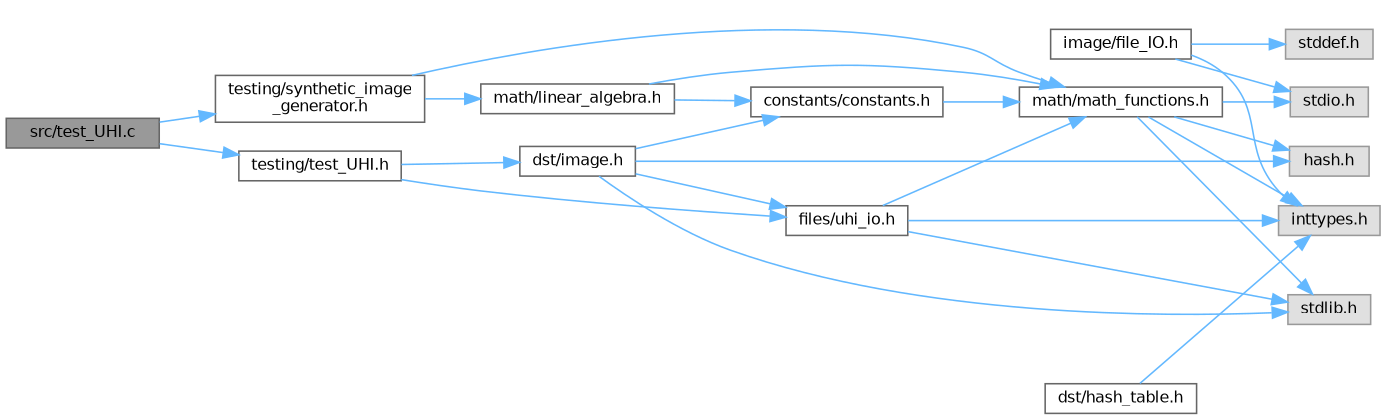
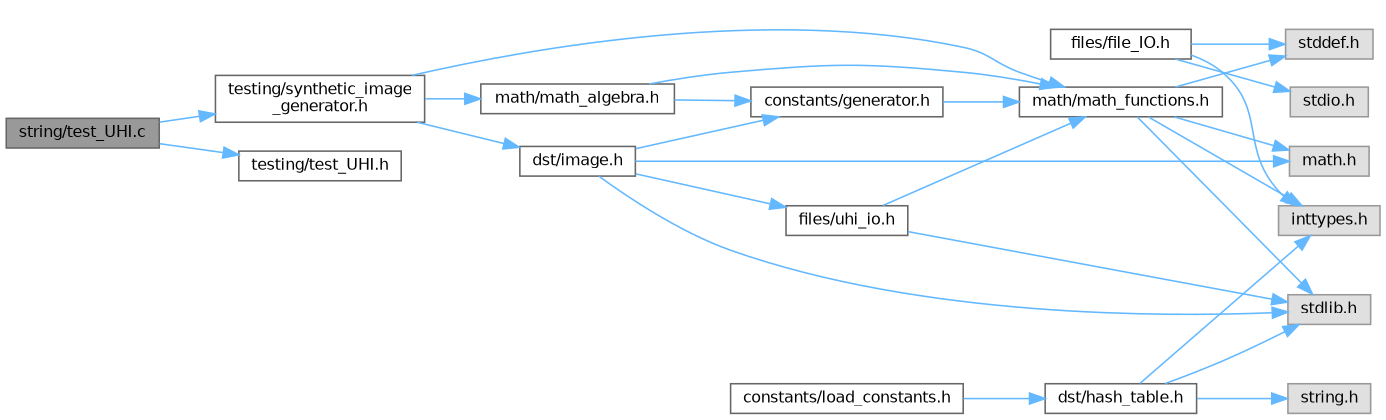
node "image/file_IO.h": label "image/file_IO.h" -> "files/file_IO.h"
node "math/linear_algebra.h": label "math/linear_algebra.h" -> "math/math_algebra.h"
node "constants/constants.h": label "constants/constants.h" -> "constants/generator.h"
edge "math/math_functions.h" -> "stdio.h": now "math/math_functions.h" -> "stddef.h"
node "src/test_UHI.c": label "src/test_UHI.c" -> "string/test_UHI.c"
node "hash.h": label "hash.h" -> "math.h"
edge "testing/test_UHI.h" -> "dst/image.h": now "testing/synthetic_image _generator.h" -> "dst/image.h"
edge "testing/test_UHI.h" -> "files/uhi_io.h": removed
edge "files/uhi_io.h" -> "inttypes.h": removed
edge "dst/hash_table.h" -> "stdlib.h": added
node "constants/load_constants.h": added
node "string.h": added
